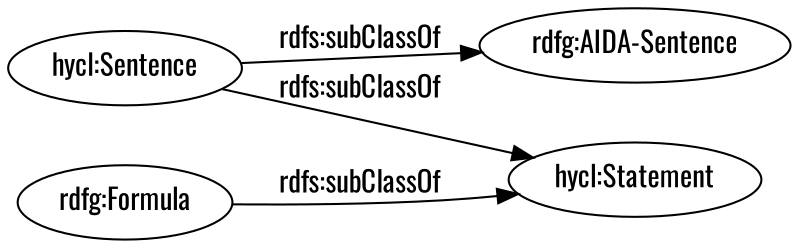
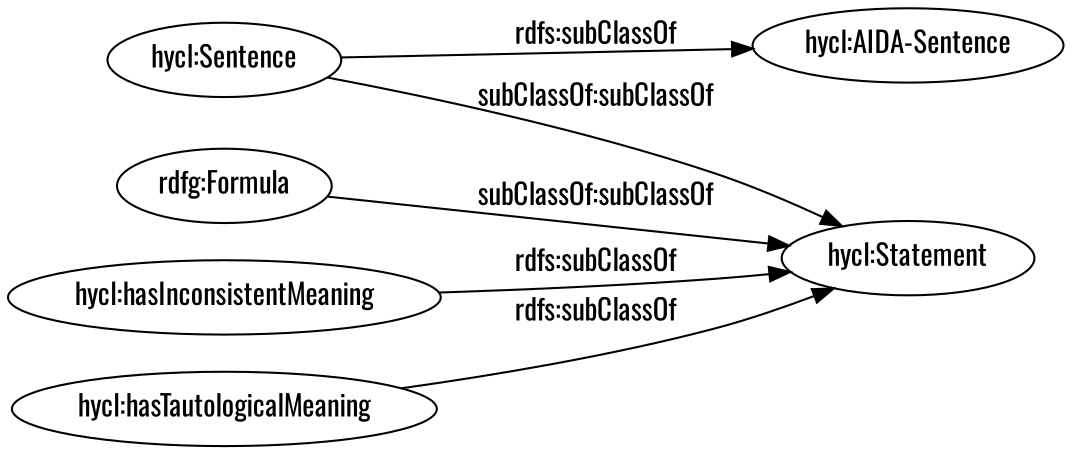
node "rdfg:AIDA-Sentence": label "rdfg:AIDA-Sentence" -> "hycl:AIDA-Sentence"
edge "hycl:Sentence" -> "hycl:Statement": label "rdfs:subClassOf" -> "subClassOf:subClassOf"
edge "rdfg:Formula" -> "hycl:Statement": label "rdfs:subClassOf" -> "subClassOf:subClassOf"
node "hycl:hasInconsistentMeaning": added
node "hycl:hasTautologicalMeaning": added
